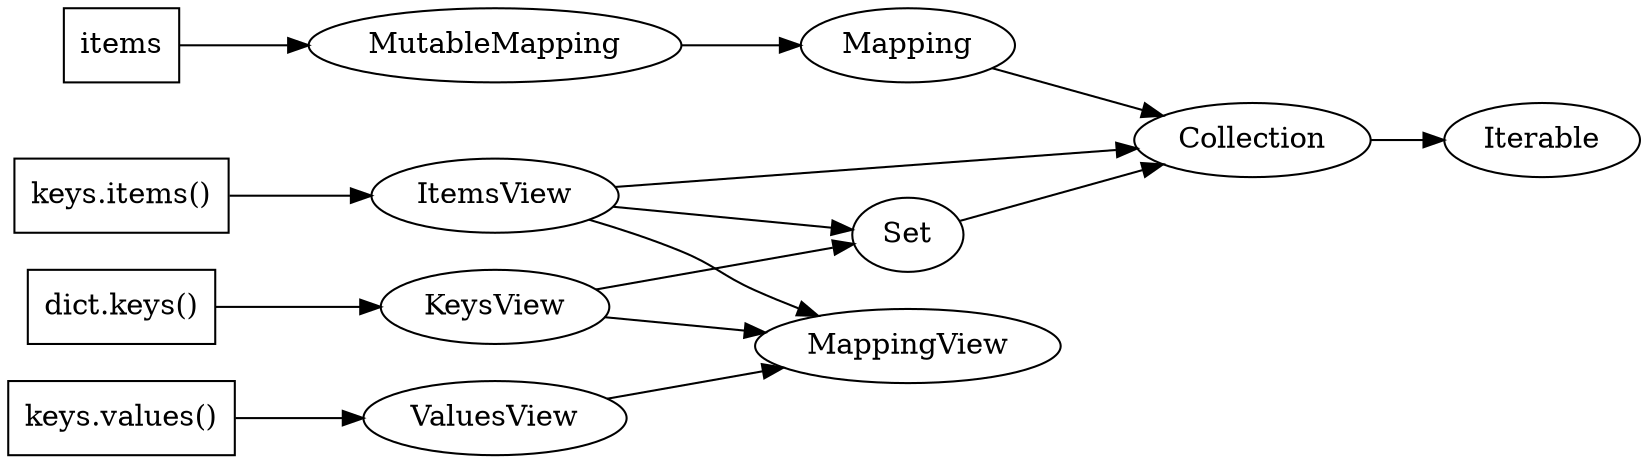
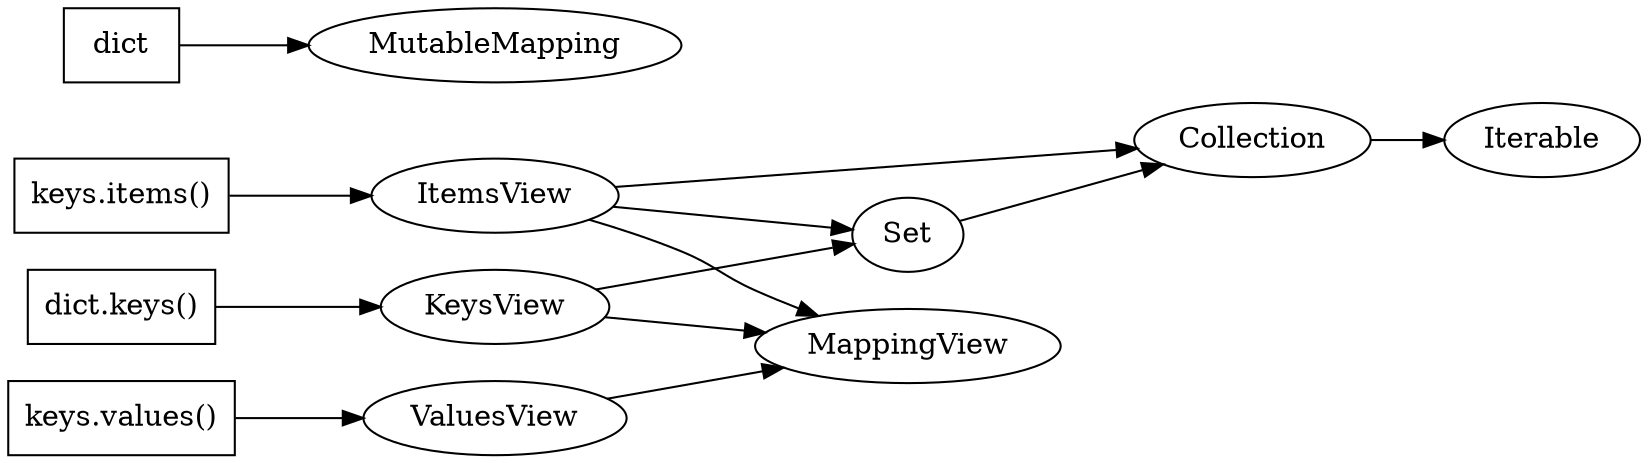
node "items": label "items" -> "dict"
node "Mapping": removed
